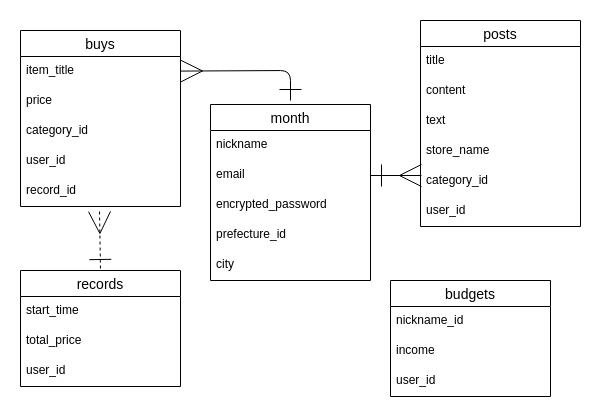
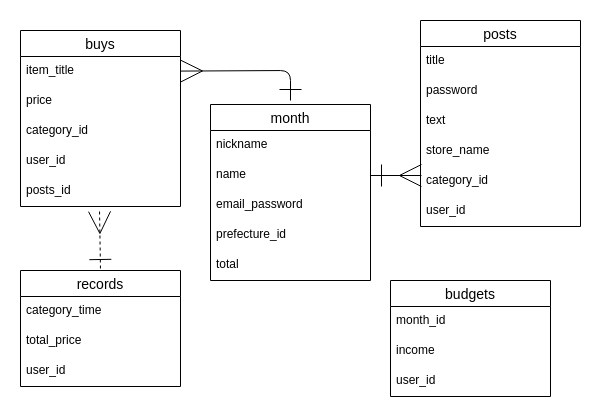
node "content": label "content" -> "password"
node "email": label "email" -> "name"
node "record_id": label "record_id" -> "posts_id"
node "encrypted_password": label "encrypted_password" -> "email_password"
node "city": label "city" -> "total"
node "start_time": label "start_time" -> "category_time"
node "nickname_id": label "nickname_id" -> "month_id"
